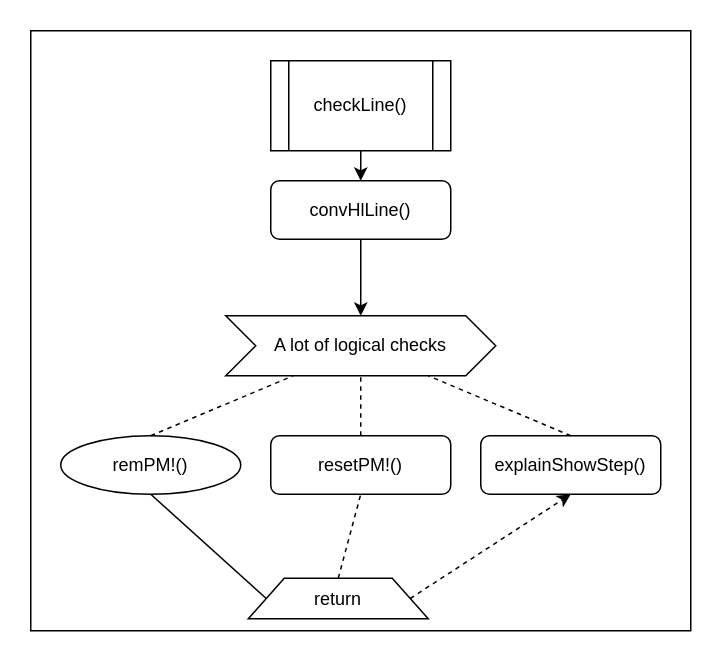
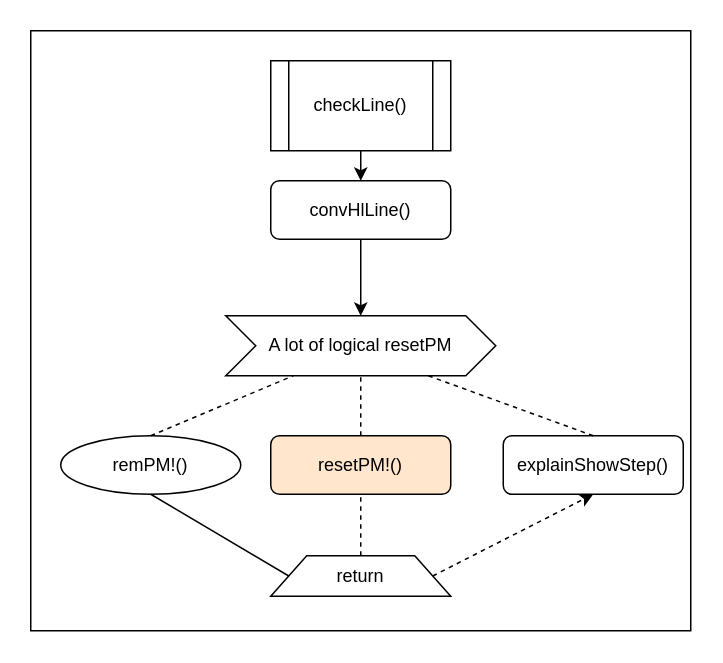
node "A lot of logical checks": label "A lot of logical checks" -> "A lot of logical resetPM"
node "resetPM!()": fillcolor #ffffff -> #ffe6cc
node "explainShowStep()": moved (571, 465) -> (593, 465)
node "return": moved (338, 599) -> (361, 576)
